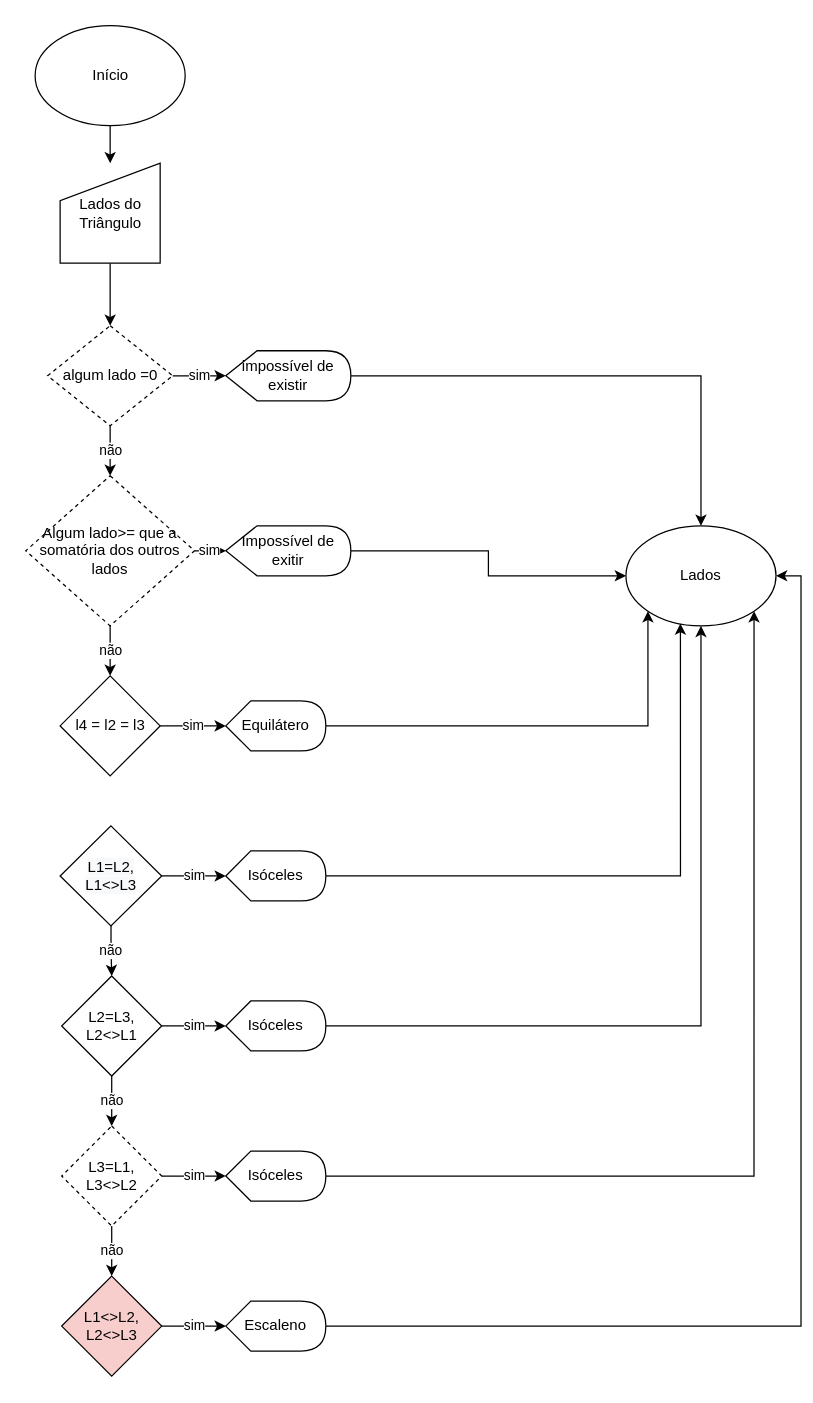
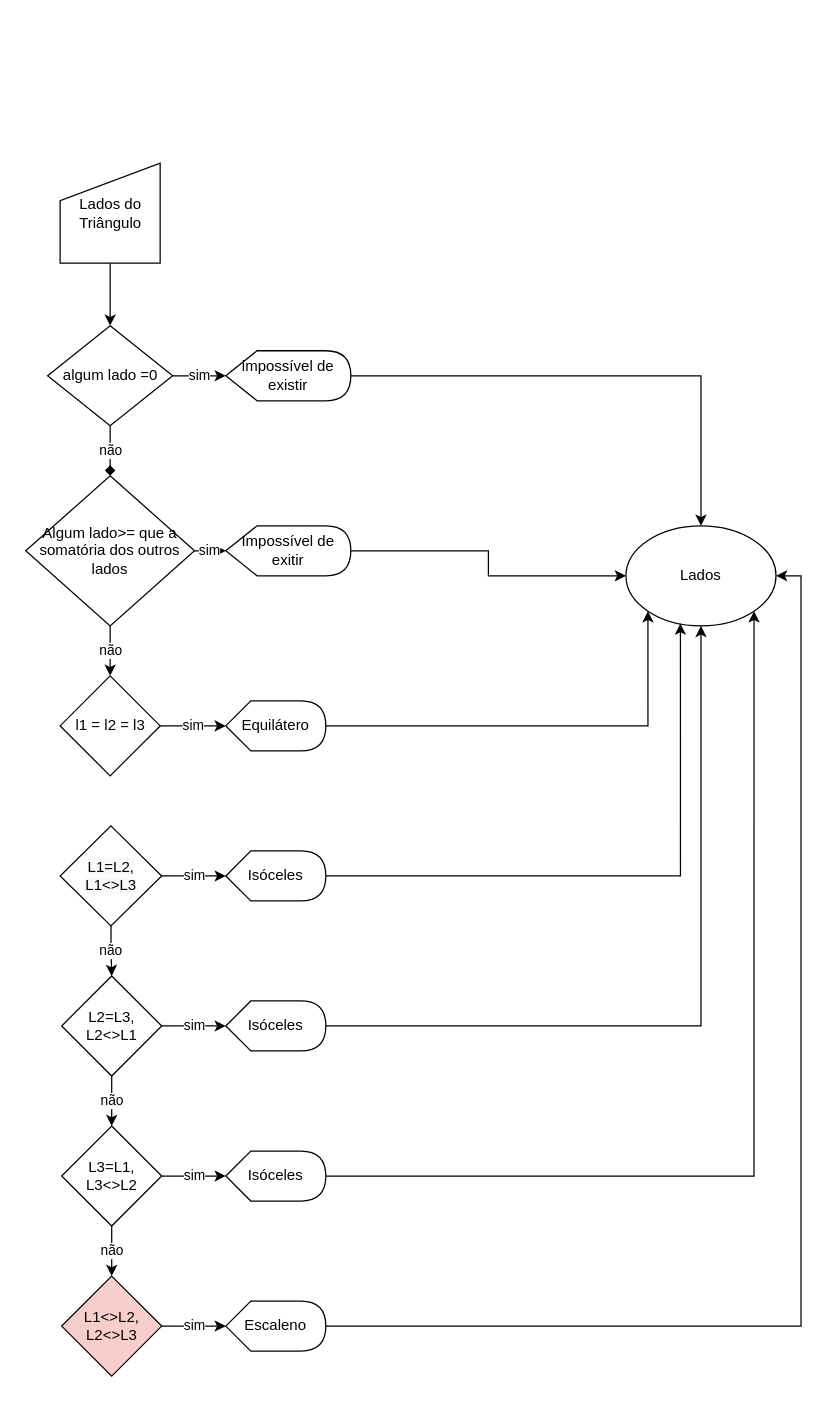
node "Início": removed
edge "Início" -> "Lados do Triângulo": removed
node "algum lado =0": style dashed -> solid
edge "algum lado =0" -> "Algum lado>= que a somatória dos outros lados": arrowhead classic -> diamond
node "Algum lado>= que a somatória dos outros lados": style dashed -> solid
node "l4 = l2 = l3": label "l4 = l2 = l3" -> "l1 = l2 = l3"
node "L3=L1, L3<>L2": style dashed -> solid
